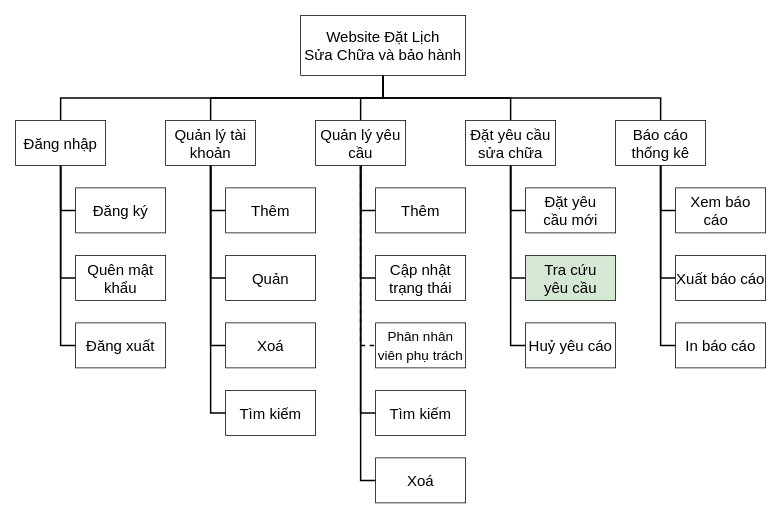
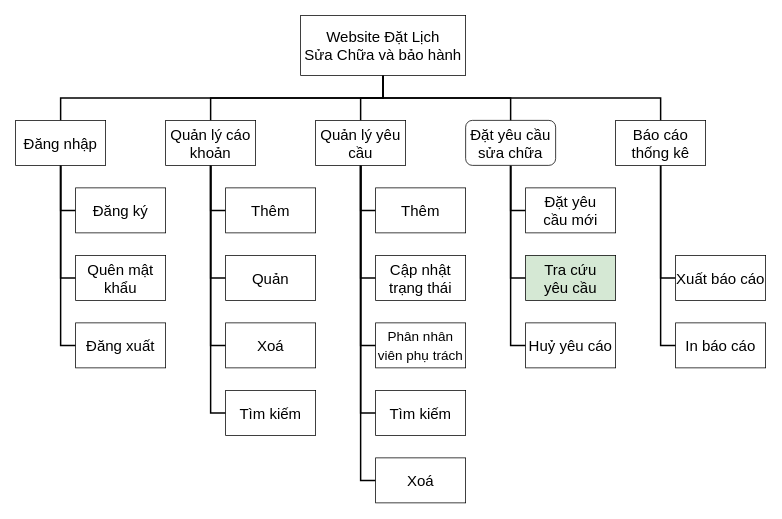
node "Quản lý tài khoản": label "Quản lý tài khoản" -> "Quản lý cáo khoản"
node "Đặt yêu cầu sửa chữa": shape rectangle -> rounded rectangle
edge "Báo cáo thống kê" -- "Xem báo cáo": removed
node "Xem báo cáo": removed
edge "Quản lý yêu cầu" -- "Phân nhân viên phụ trách": style dashed -> solid
